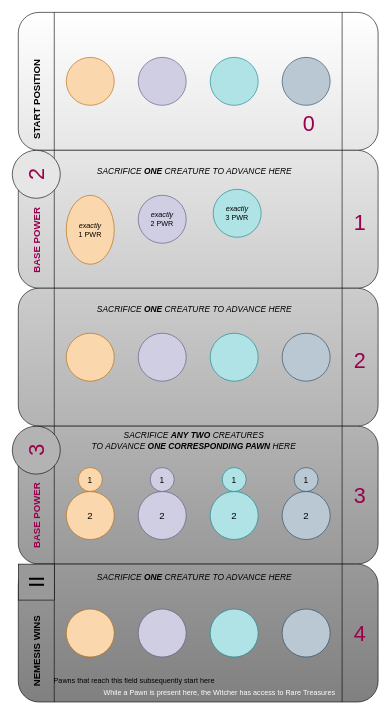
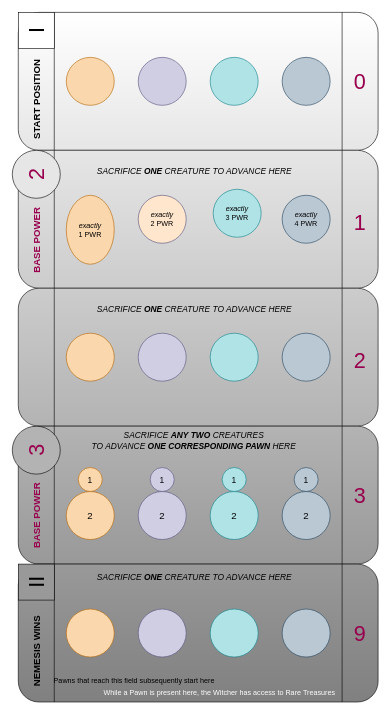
node "I": added
node "0": moved (309, 123) -> (360, 81)
node "exactly 2 PWR": fillcolor #d0cee2 -> #ffe6cc
node "exactly 4 PWR": added
node "4": label "4" -> "9"
